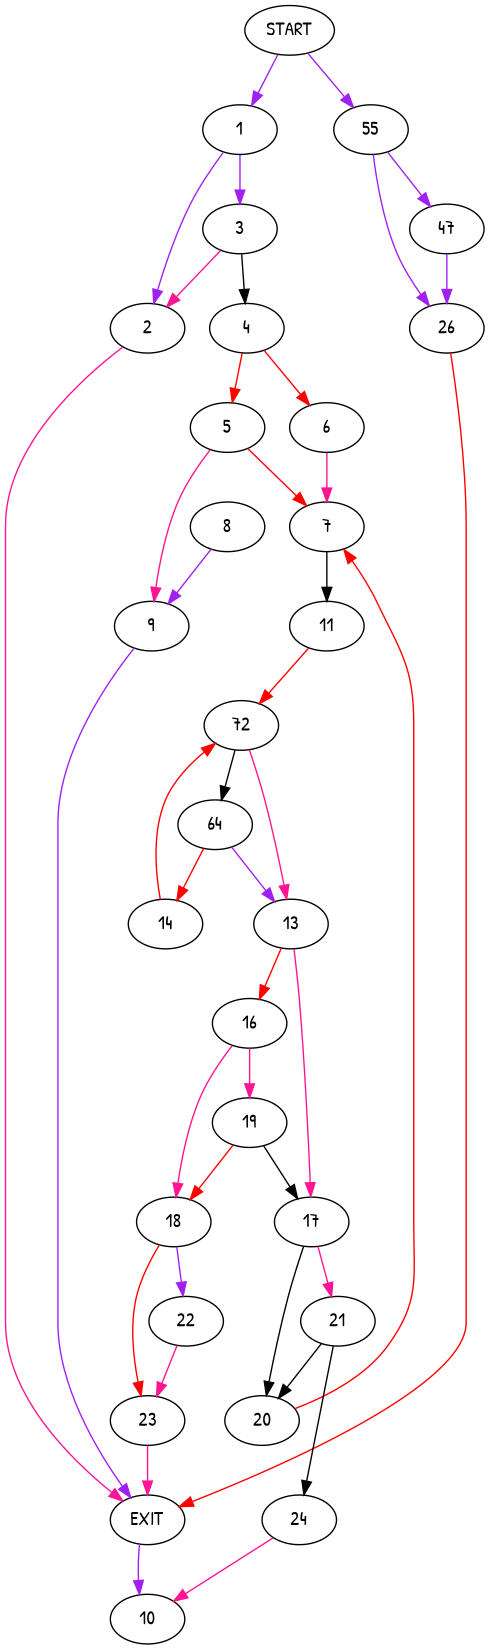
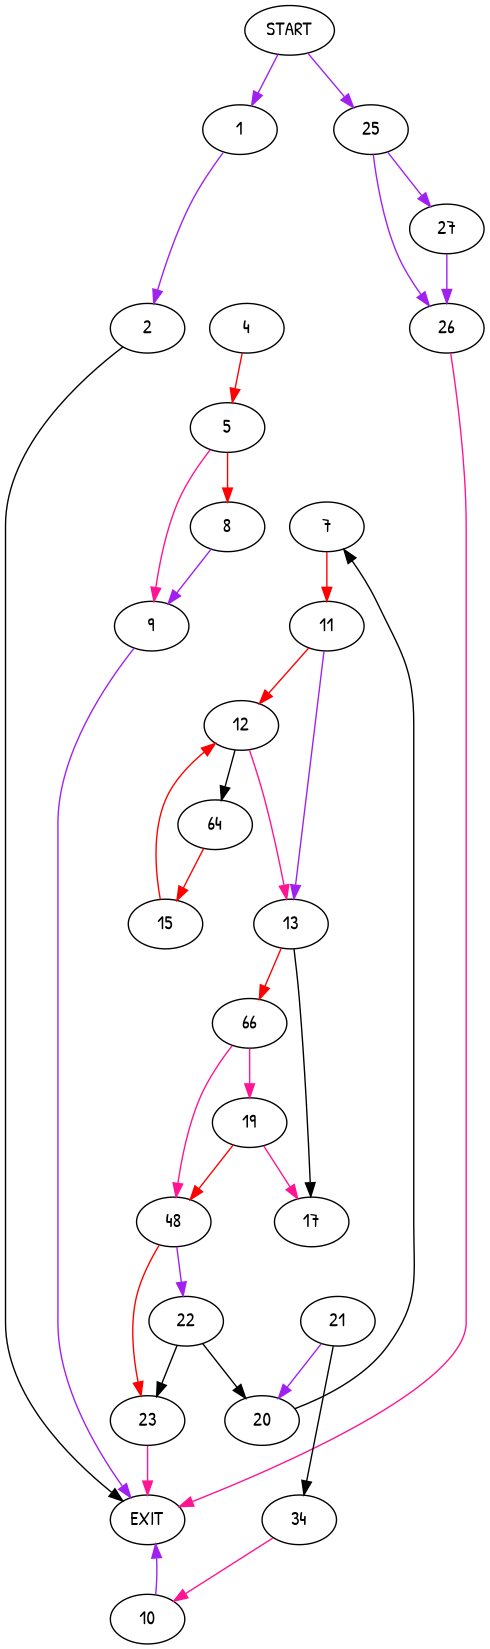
node "55": label "55" -> "25"
node "3": removed
node "47": label "47" -> "27"
node "6": removed
edge "5" -> "7": now "5" -> "8"
edge "7" -> "11": color black -> red
node "72": label "72" -> "12"
edge "64" -> "13": now "11" -> "13"
edge "2" -> "EXIT": color deeppink -> black
node "14": label "14" -> "15"
edge "26" -> "EXIT": color red -> deeppink
edge "20" -> "7": color red -> black
node "16": label "16" -> "66"
edge "13" -> "17": color deeppink -> black
edge "19" -> "17": color black -> deeppink
node "18": label "18" -> "48"
edge "17" -> "21": removed
edge "17" -> "20": now "22" -> "20"
edge "22" -> "23": color deeppink -> black
edge "21" -> "20": color black -> purple
node "24": label "24" -> "34"
edge "EXIT" -> "10": reversed
